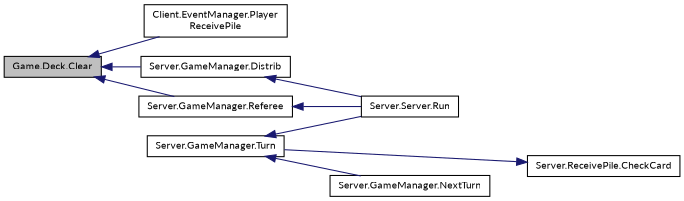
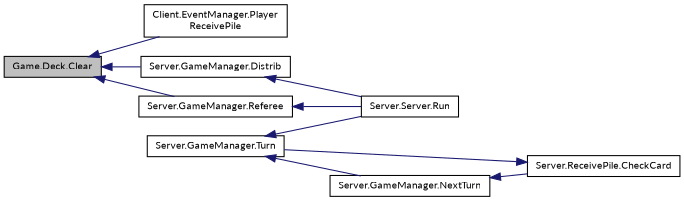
edge "Server.ReceivePile.CheckCard" -> "Server.GameManager.NextTurn": added
